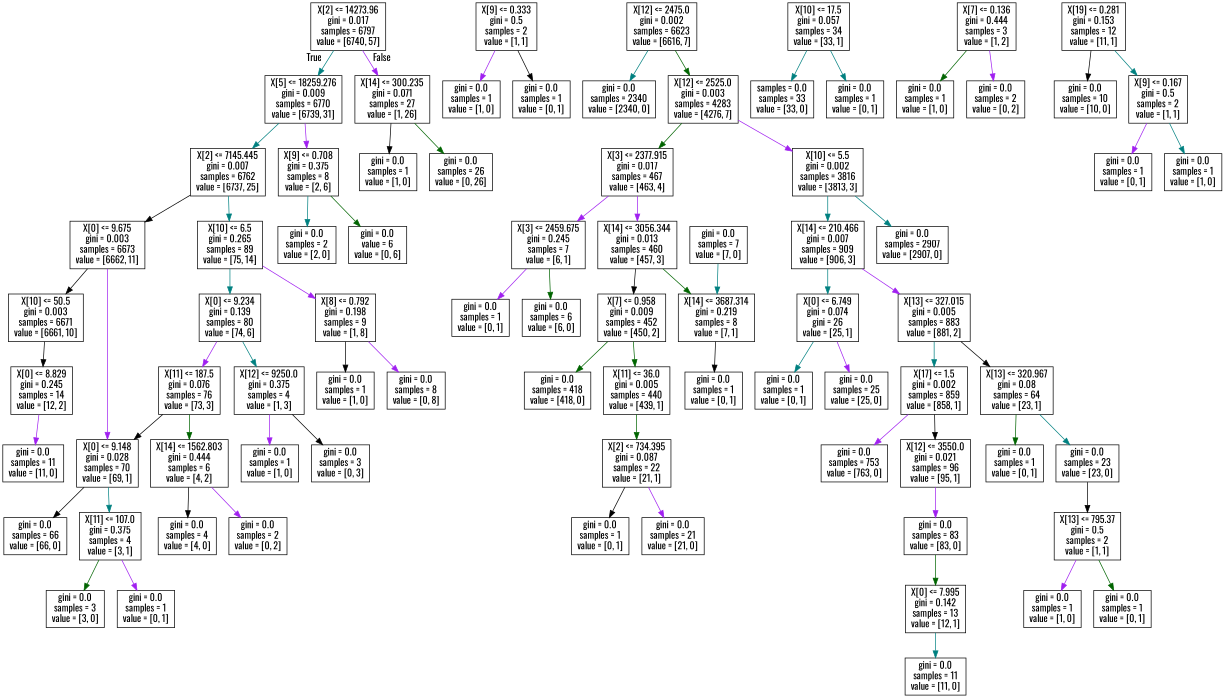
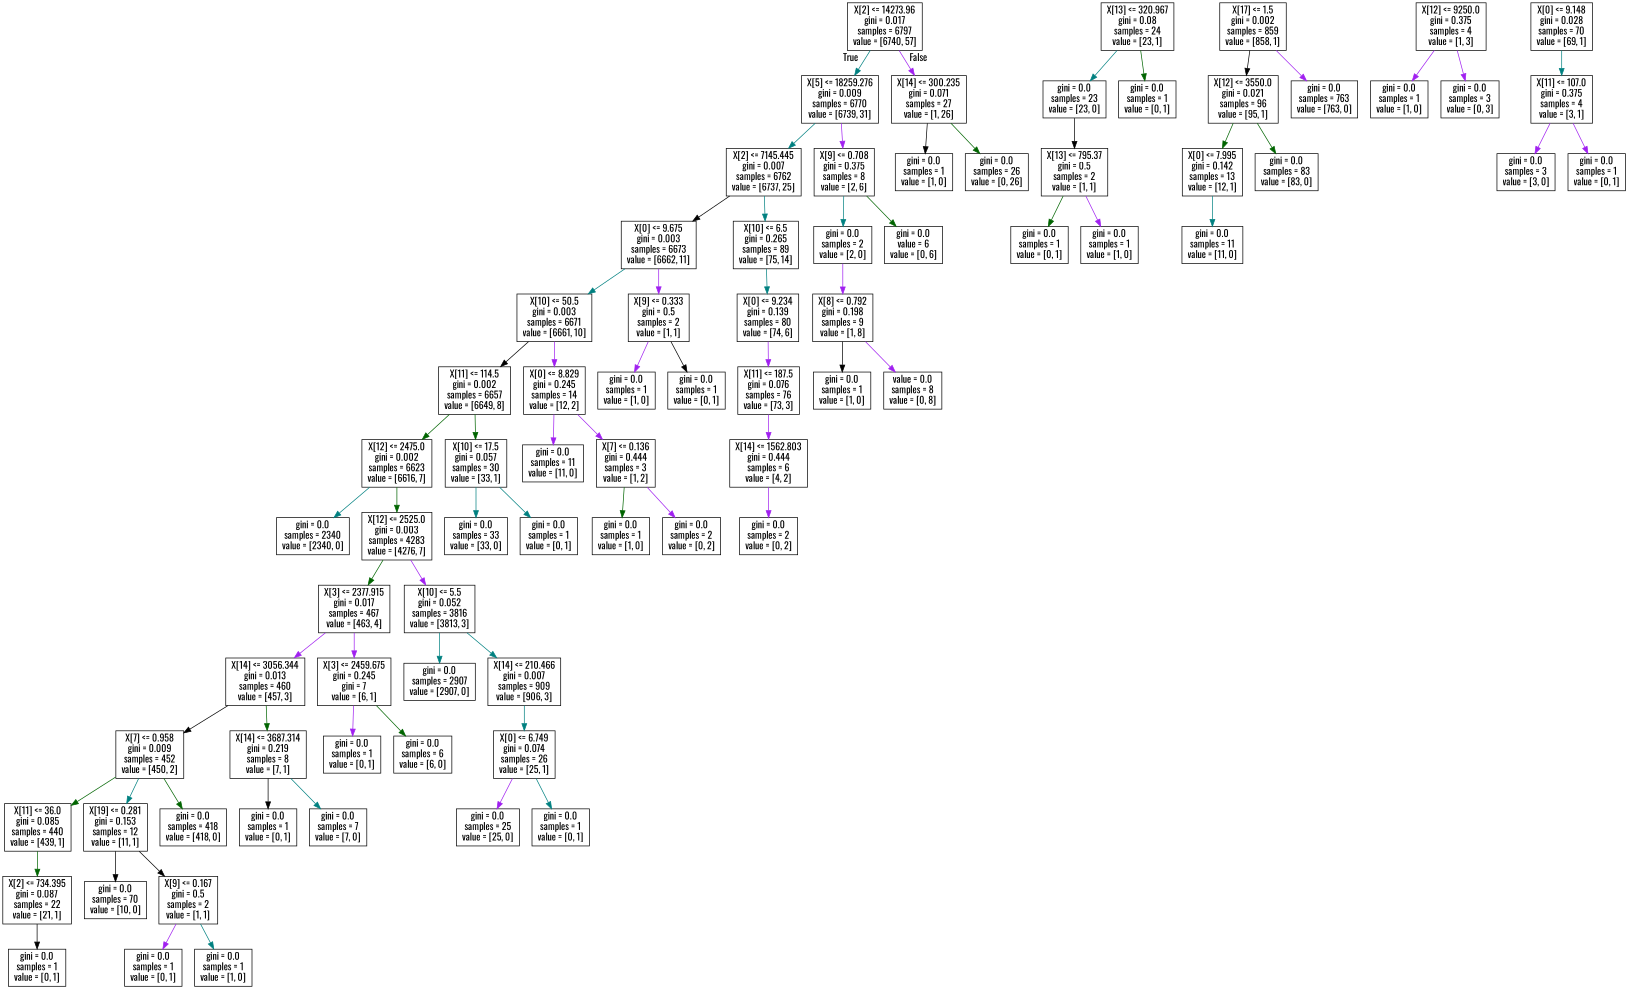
node "X[10] <= 17.5 gini = 0.057 samples = 34 value = [33, 1]": label "X[10] <= 17.5 gini = 0.057 samples = 34 value = [33, 1]" -> "X[10] <= 17.5 gini = 0.057 samples = 30 value = [33, 1]"
edge "X[19] <= 0.281 gini = 0.153 samples = 12 value = [11, 1]" -> "X[9] <= 0.167 gini = 0.5 samples = 2 value = [1, 1]": color teal -> black
node "samples = 0.0 samples = 33 value = [33, 0]": label "samples = 0.0 samples = 33 value = [33, 0]" -> "gini = 0.0 samples = 33 value = [33, 0]"
node "gini = 0.0 samples = 10 value = [10, 0]": label "gini = 0.0 samples = 10 value = [10, 0]" -> "gini = 0.0 samples = 70 value = [10, 0]"
node "X[10] <= 5.5 gini = 0.002 samples = 3816 value = [3813, 3]": label "X[10] <= 5.5 gini = 0.002 samples = 3816 value = [3813, 3]" -> "X[10] <= 5.5 gini = 0.052 samples = 3816 value = [3813, 3]"
node "X[3] <= 2459.675 gini = 0.245 samples = 7 value = [6, 1]": label "X[3] <= 2459.675 gini = 0.245 samples = 7 value = [6, 1]" -> "X[3] <= 2459.675 gini = 0.245 gini = 7 value = [6, 1]"
edge "gini = 0.0 samples = 7 value = [7, 0]" -> "X[14] <= 3687.314 gini = 0.219 samples = 8 value = [7, 1]": reversed
edge "X[0] <= 9.675 gini = 0.003 samples = 6673 value = [6662, 11]" -> "X[10] <= 50.5 gini = 0.003 samples = 6671 value = [6661, 10]": color black -> teal
edge "X[10] <= 6.5 gini = 0.265 samples = 89 value = [75, 14]" -> "X[8] <= 0.792 gini = 0.198 samples = 9 value = [1, 8]": now "gini = 0.0 samples = 2 value = [2, 0]" -> "X[8] <= 0.792 gini = 0.198 samples = 9 value = [1, 8]"
node "X[0] <= 6.749 gini = 0.074 gini = 26 value = [25, 1]": label "X[0] <= 6.749 gini = 0.074 gini = 26 value = [25, 1]" -> "X[0] <= 6.749 gini = 0.074 samples = 26 value = [25, 1]"
node "X[13] <= 327.015 gini = 0.005 samples = 883 value = [881, 2]": removed
edge "X[10] <= 50.5 gini = 0.003 samples = 6671 value = [6661, 10]" -> "X[0] <= 8.829 gini = 0.245 samples = 14 value = [12, 2]": color black -> purple
edge "X[0] <= 9.675 gini = 0.003 samples = 6673 value = [6662, 11]" -> "X[0] <= 9.148 gini = 0.028 samples = 70 value = [69, 1]": now "X[0] <= 9.675 gini = 0.003 samples = 6673 value = [6662, 11]" -> "X[9] <= 0.333 gini = 0.5 samples = 2 value = [1, 1]"
edge "X[0] <= 9.234 gini = 0.139 samples = 80 value = [74, 6]" -> "X[12] <= 9250.0 gini = 0.375 samples = 4 value = [1, 3]": removed
node "gini = 0.0 samples = 8 value = [0, 8]": label "gini = 0.0 samples = 8 value = [0, 8]" -> "value = 0.0 samples = 8 value = [0, 8]"
node "X[11] <= 114.5 gini = 0.002 samples = 6657 value = [6649, 8]": added
node "X[11] <= 36.0 gini = 0.005 samples = 440 value = [439, 1]": label "X[11] <= 36.0 gini = 0.005 samples = 440 value = [439, 1]" -> "X[11] <= 36.0 gini = 0.085 samples = 440 value = [439, 1]"
node "X[13] <= 320.967 gini = 0.08 samples = 64 value = [23, 1]": label "X[13] <= 320.967 gini = 0.08 samples = 64 value = [23, 1]" -> "X[13] <= 320.967 gini = 0.08 samples = 24 value = [23, 1]"
edge "X[11] <= 187.5 gini = 0.076 samples = 76 value = [73, 3]" -> "X[14] <= 1562.803 gini = 0.444 samples = 6 value = [4, 2]": color darkgreen -> purple
edge "X[0] <= 8.829 gini = 0.245 samples = 14 value = [12, 2]" -> "X[7] <= 0.136 gini = 0.444 samples = 3 value = [1, 2]": added
edge "X[11] <= 187.5 gini = 0.076 samples = 76 value = [73, 3]" -> "X[0] <= 9.148 gini = 0.028 samples = 70 value = [69, 1]": removed
edge "X[12] <= 9250.0 gini = 0.375 samples = 4 value = [1, 3]" -> "gini = 0.0 samples = 3 value = [0, 3]": color black -> purple
node "gini = 0.0 samples = 753 value = [763, 0]": label "gini = 0.0 samples = 753 value = [763, 0]" -> "gini = 0.0 samples = 763 value = [763, 0]"
edge "X[12] <= 3550.0 gini = 0.021 samples = 96 value = [95, 1]" -> "gini = 0.0 samples = 83 value = [83, 0]": color purple -> darkgreen
node "gini = 0.0 samples = 66 value = [66, 0]": removed
node "gini = 0.0 samples = 4 value = [4, 0]": removed
node "gini = 0.0 samples = 21 value = [21, 0]": removed
edge "gini = 0.0 samples = 83 value = [83, 0]" -> "X[0] <= 7.995 gini = 0.142 samples = 13 value = [12, 1]": now "X[12] <= 3550.0 gini = 0.021 samples = 96 value = [95, 1]" -> "X[0] <= 7.995 gini = 0.142 samples = 13 value = [12, 1]"
edge "X[11] <= 107.0 gini = 0.375 samples = 4 value = [3, 1]" -> "gini = 0.0 samples = 3 value = [3, 0]": color darkgreen -> purple
edge "X[7] <= 0.958 gini = 0.009 samples = 452 value = [450, 2]" -> "X[19] <= 0.281 gini = 0.153 samples = 12 value = [11, 1]": added
